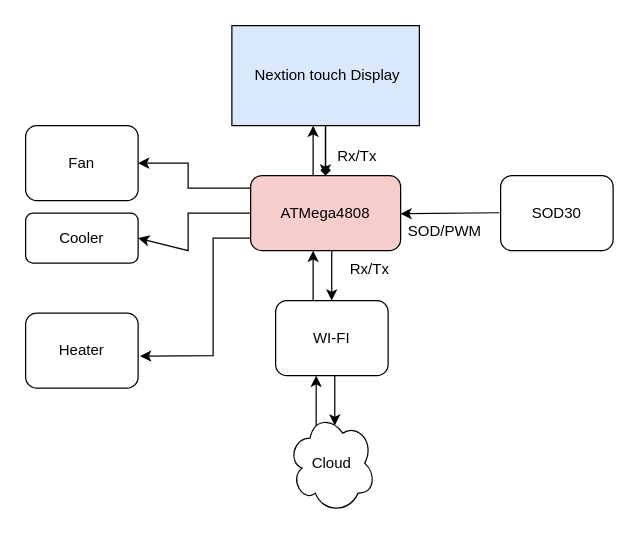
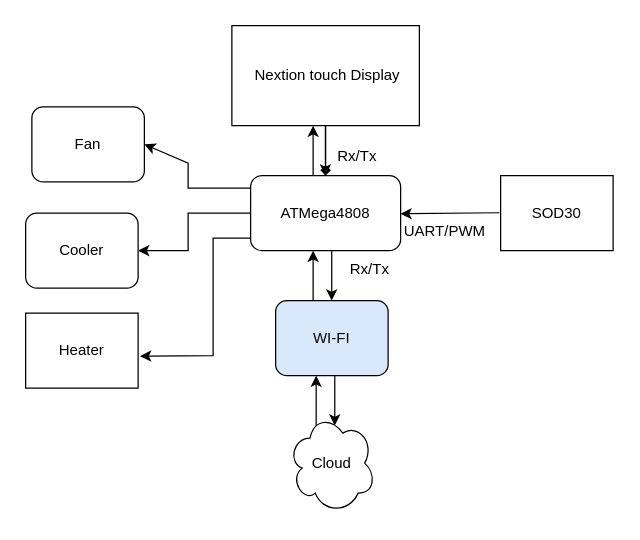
node "Nextion touch Display": fillcolor #dae8fc -> #ffffff
node "Fan": moved (82, 163) -> (88, 144)
node "ATMega4808": fillcolor #f8cecc -> #ffffff
node "SOD30": shape rounded rectangle -> rectangle
node "SOD/PWM": label "SOD/PWM" -> "UART/PWM"
node "Cooler": size 113x50 -> 113x75
node "WI-FI": fillcolor #ffffff -> #dae8fc
node "Heater": shape rounded rectangle -> rectangle
